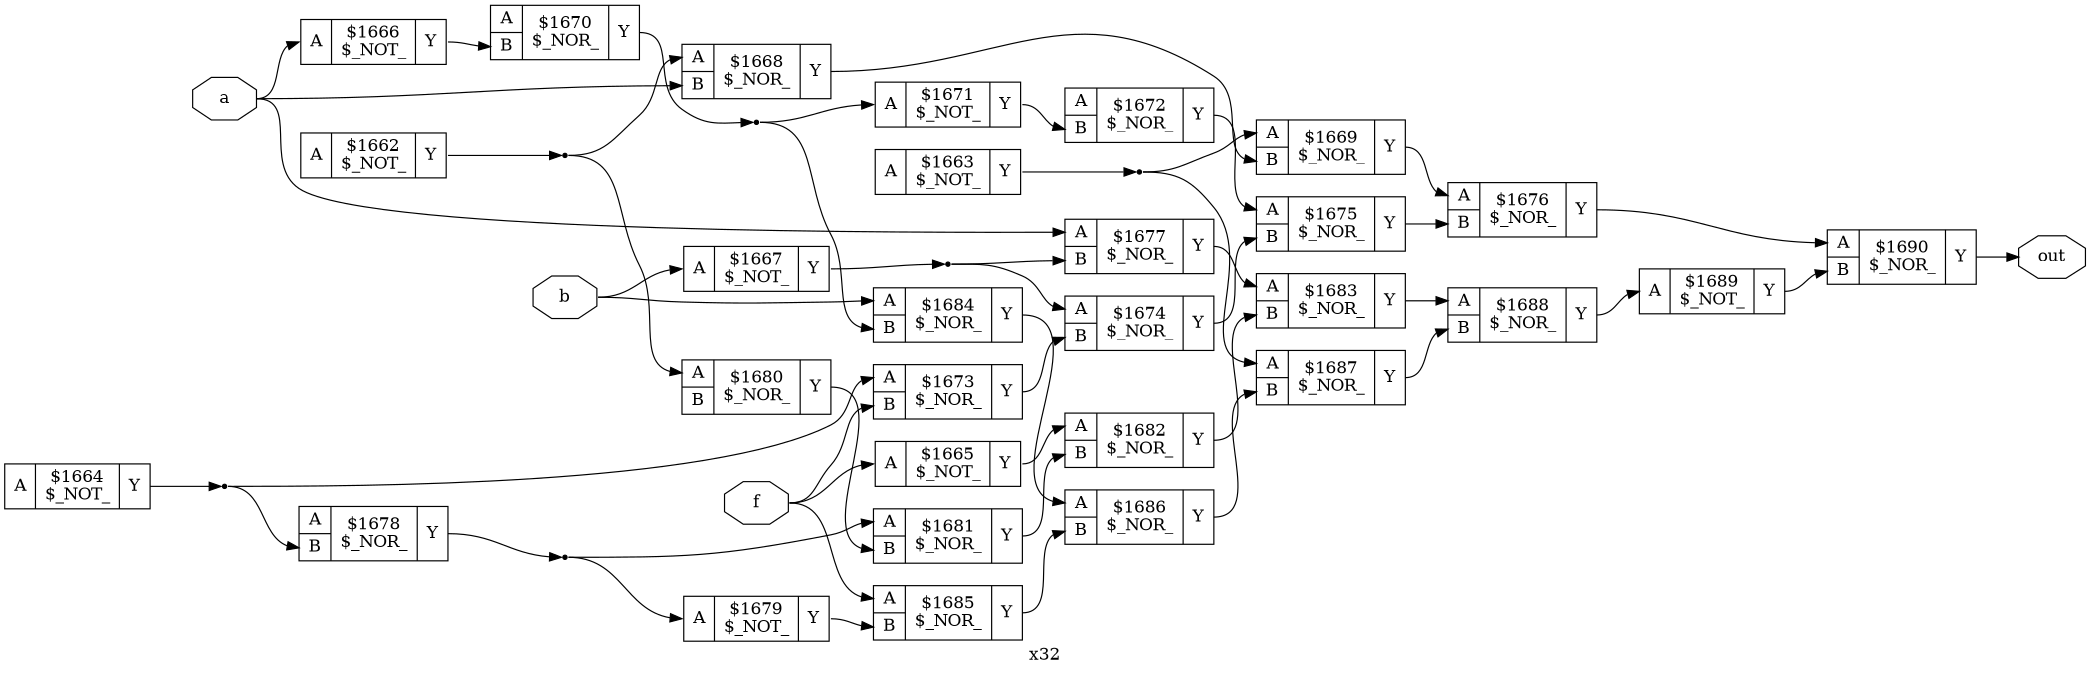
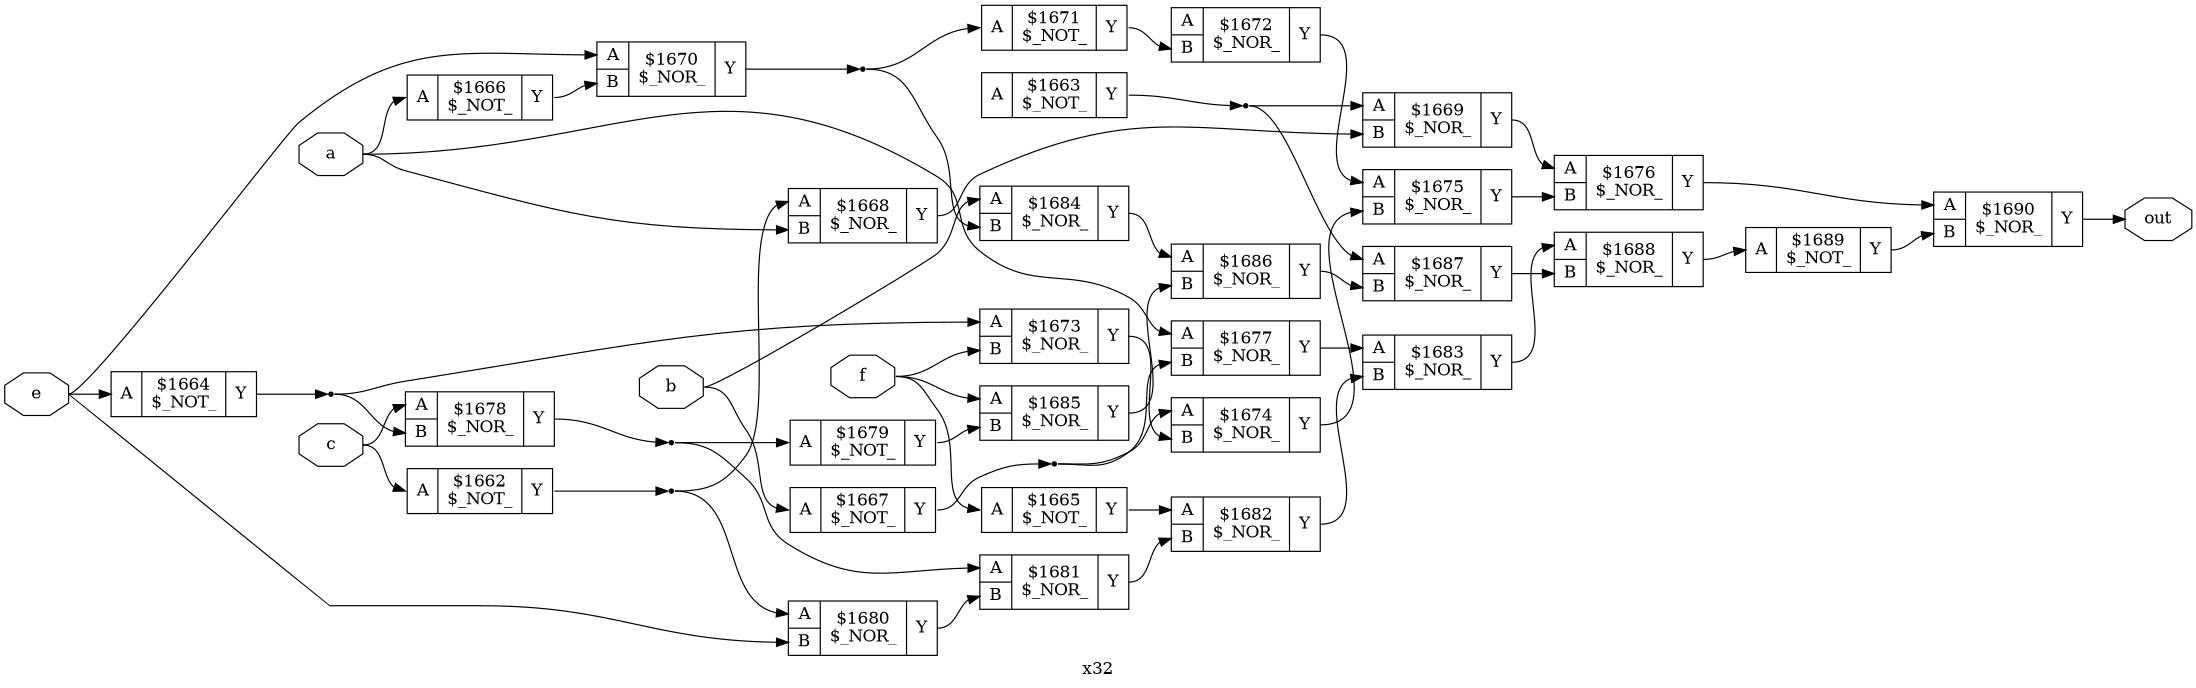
node "e": added
node "c": added
